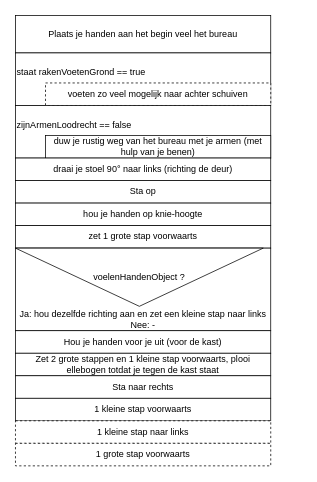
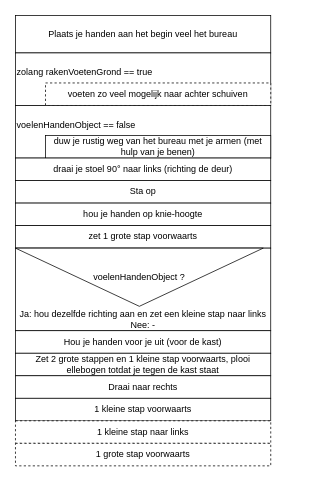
node "staat rakenVoetenGrond == true": label "staat rakenVoetenGrond == true" -> "zolang rakenVoetenGrond == true"
node "zijnArmenLoodrecht == false": label "zijnArmenLoodrecht == false" -> "voelenHandenObject == false"
node "Sta naar rechts": label "Sta naar rechts" -> "Draai naar rechts"
